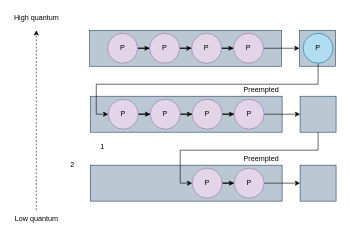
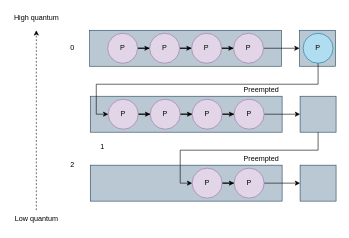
node "0": added
